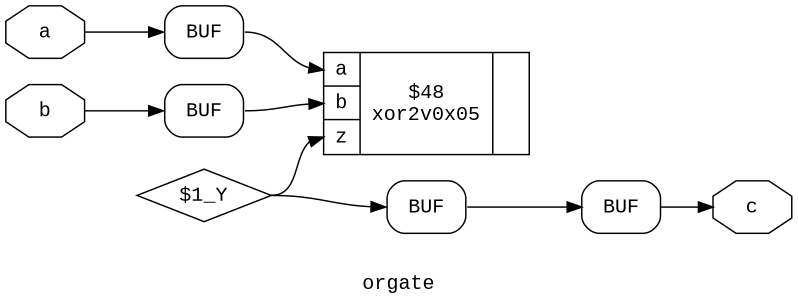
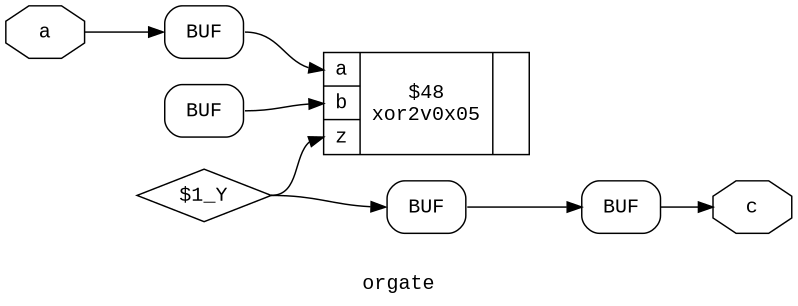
node "b": removed
